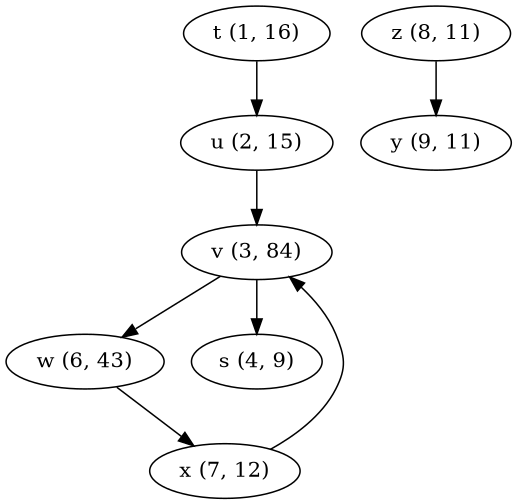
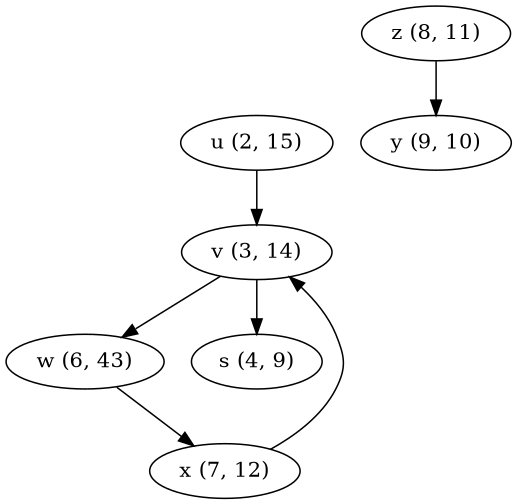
node "t (1, 16)": removed
node "y (9, 11)": label "y (9, 11)" -> "y (9, 10)"
node "v (3, 84)": label "v (3, 84)" -> "v (3, 14)"
